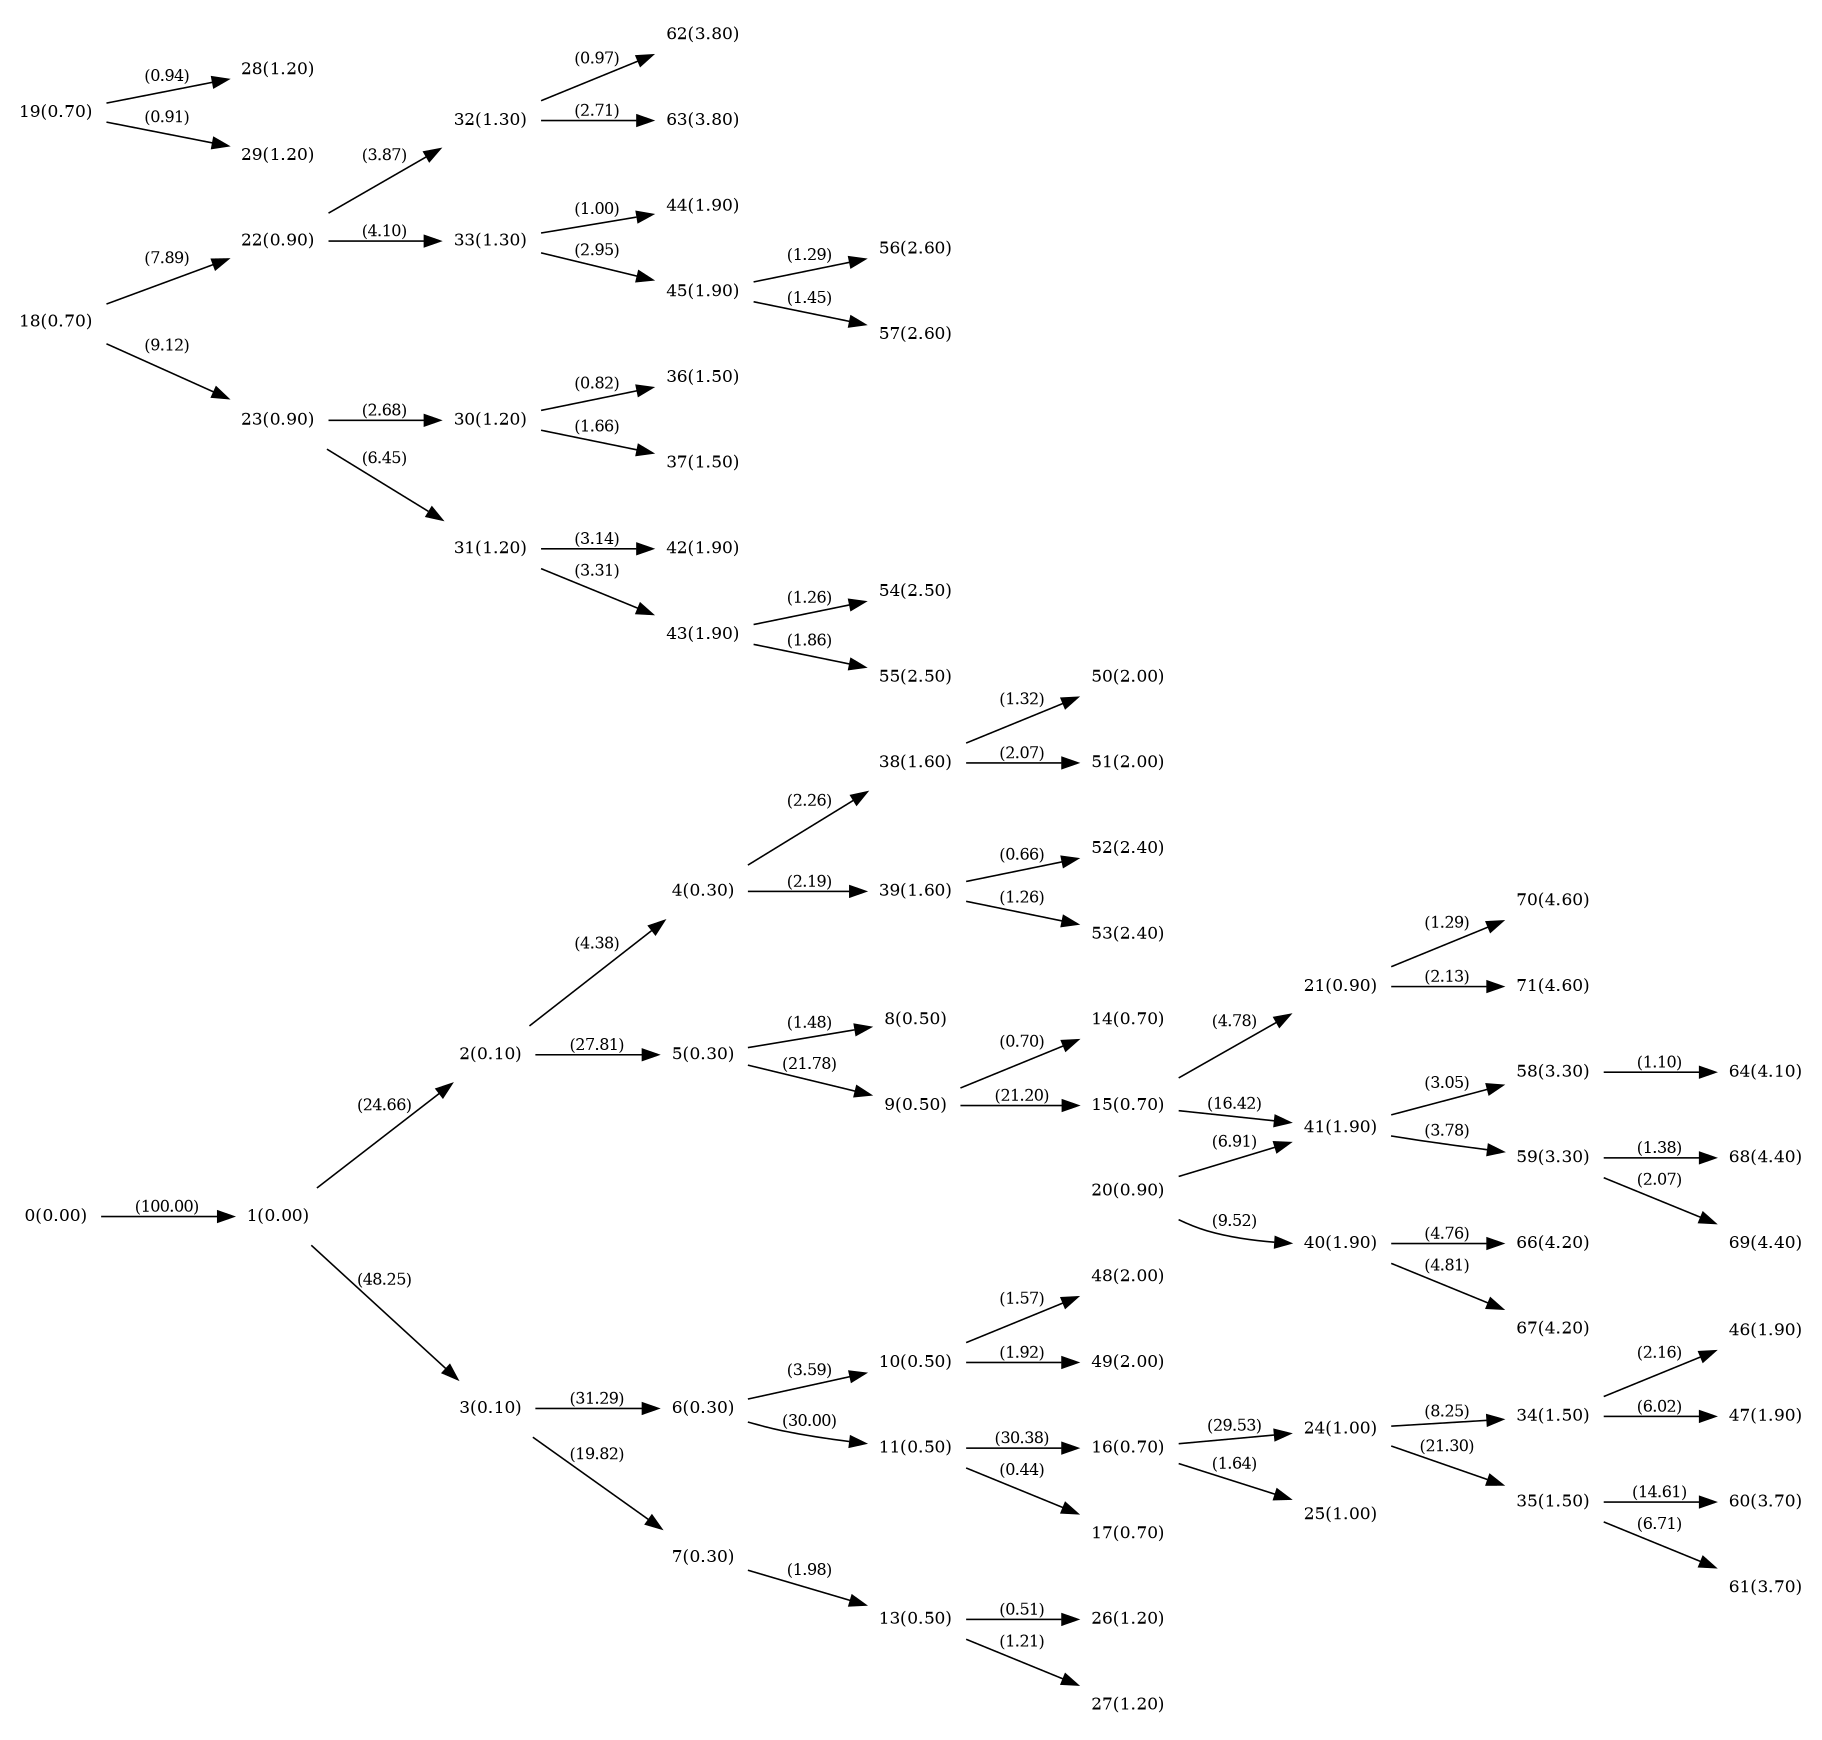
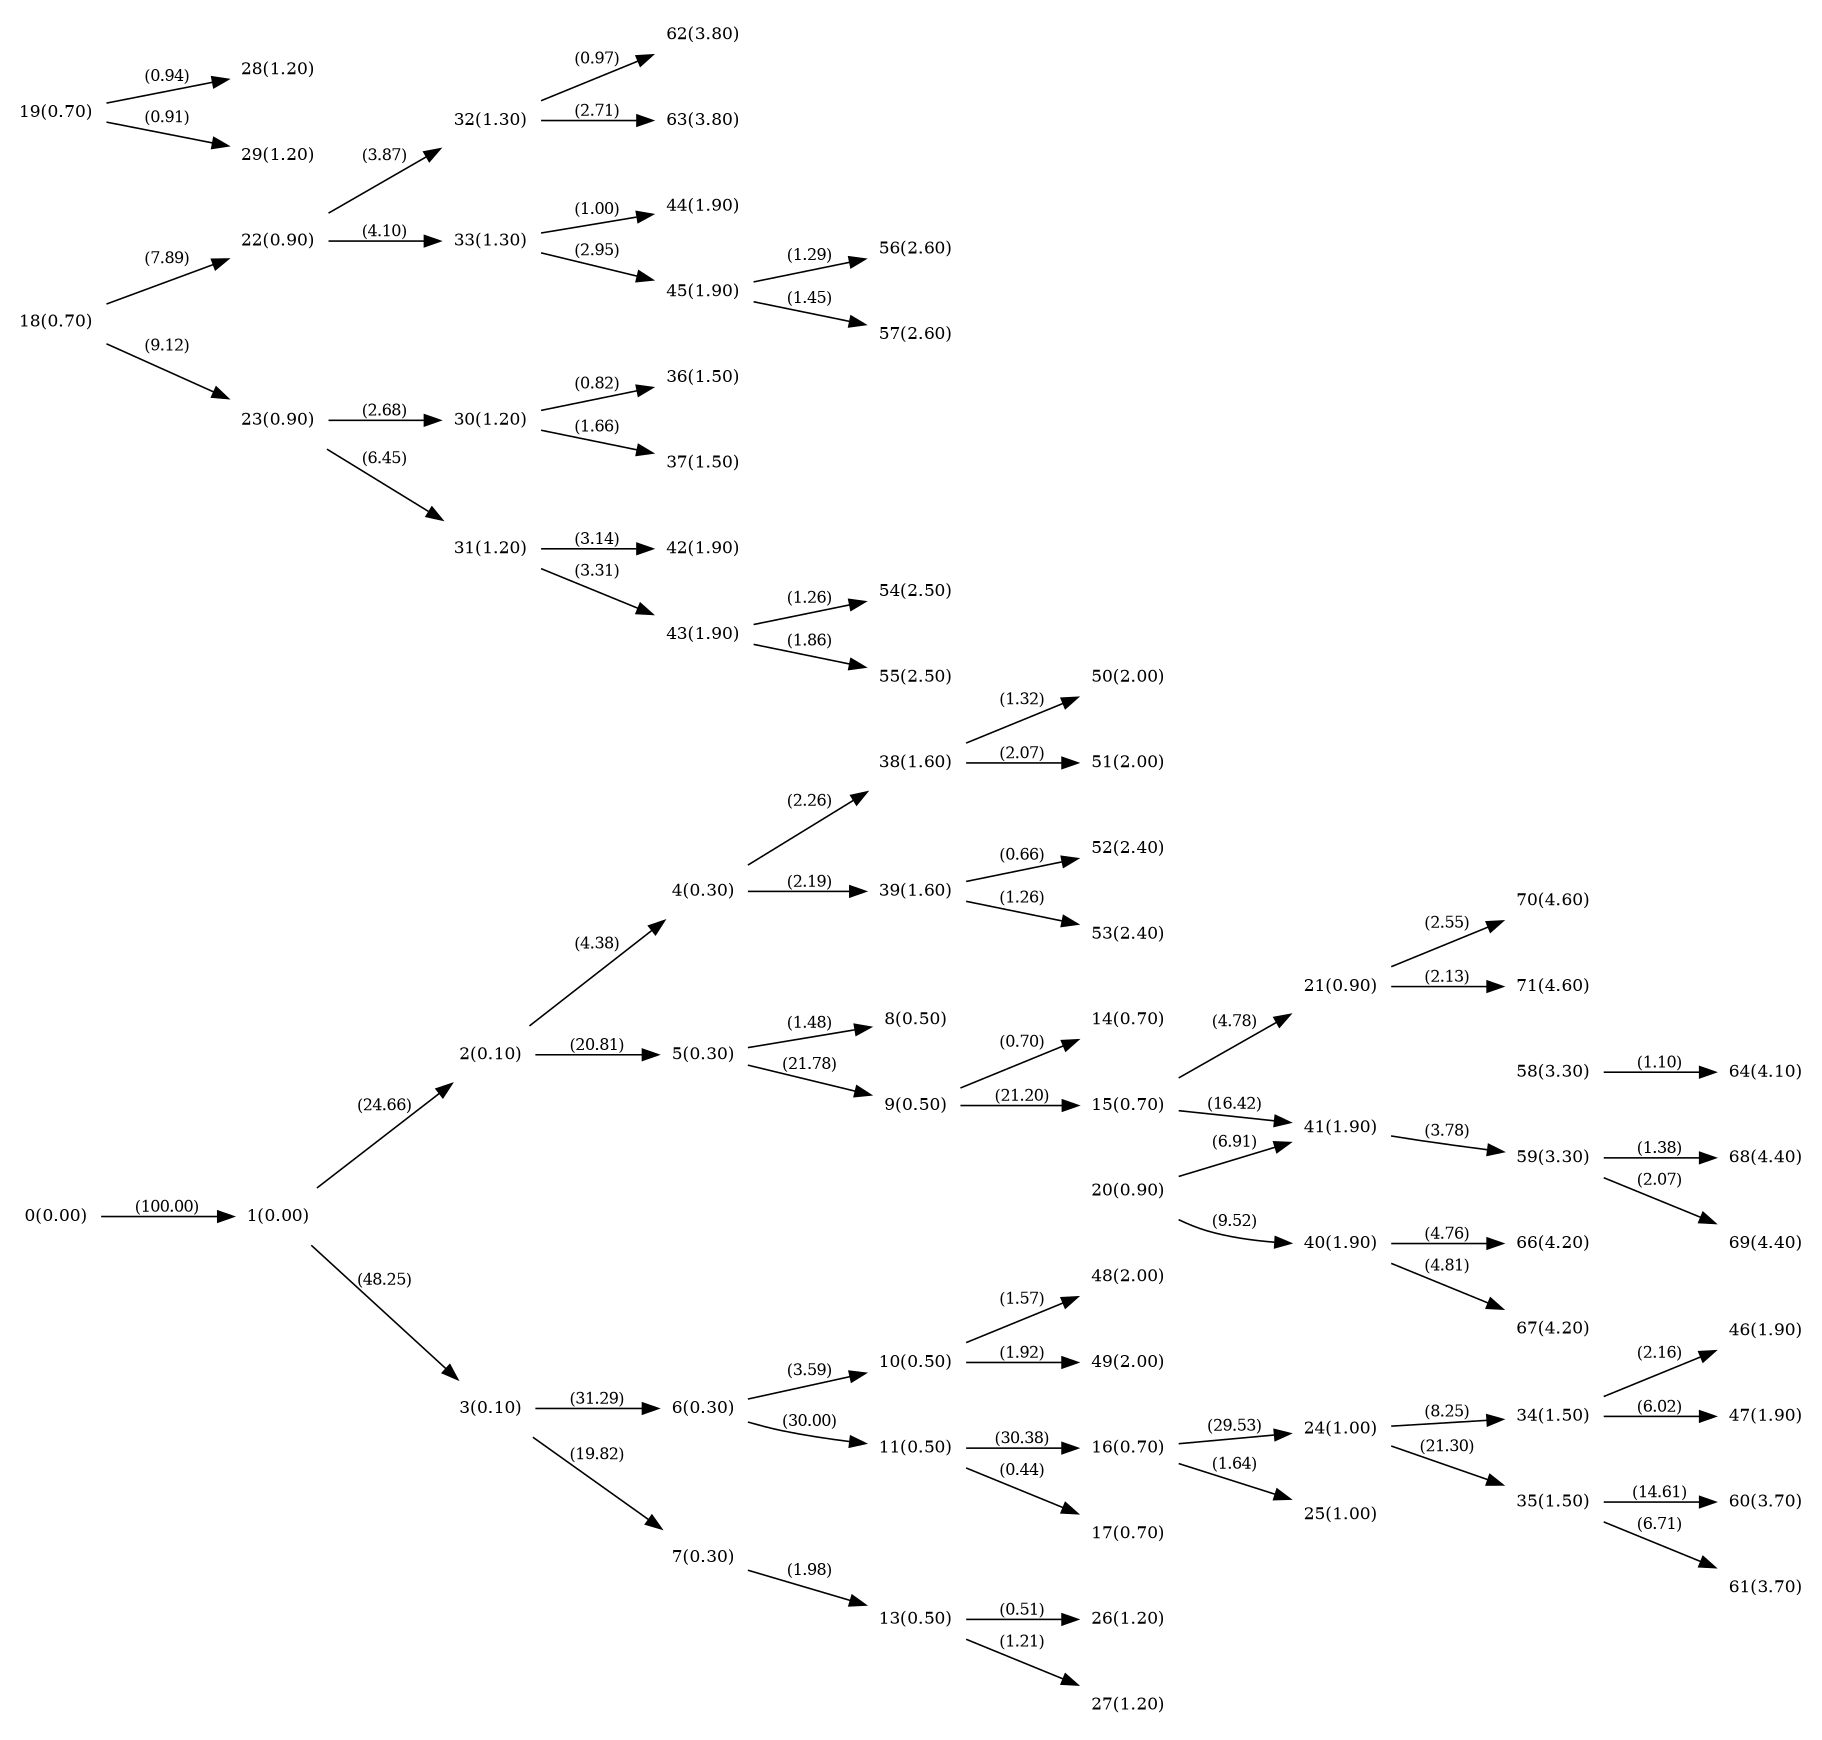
edge "21(0.90)" -> "70(4.60)": label "(1.29)" -> "(2.55)"
edge "2(0.10)" -> "5(0.30)": label "(27.81)" -> "(20.81)"
edge "41(1.90)" -> "58(3.30)": removed, label "(3.05)"
